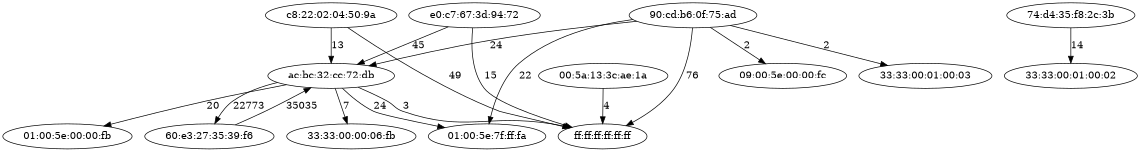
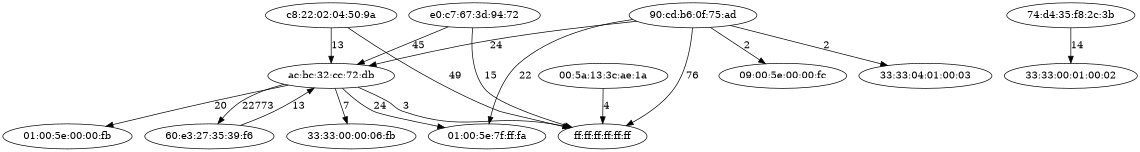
node "33:33:00:01:00:03": label "33:33:00:01:00:03" -> "33:33:04:01:00:03"
edge "60:e3:27:35:39:f6" -> "ac:bc:32:cc:72:db": label "35035" -> "13"
